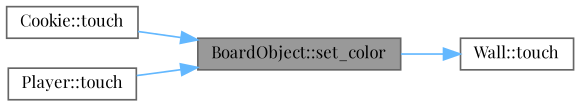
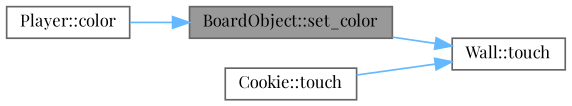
edge "Cookie::touch" -> "BoardObject::set_color": now "Cookie::touch" -> "Wall::touch"
node "Player::touch": label "Player::touch" -> "Player::color"
